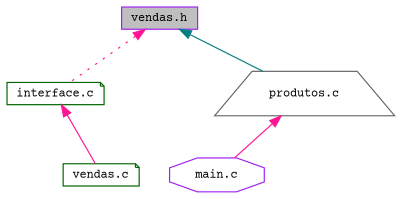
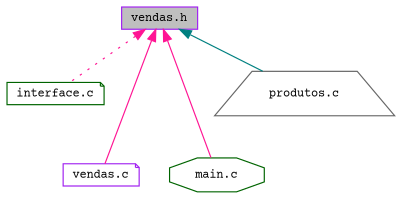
edge "vendas.c" -> "interface.c": now "vendas.c" -> "vendas.h"
edge "main.c" -> "produtos.c": now "main.c" -> "vendas.h"
node "vendas.c": color darkgreen -> purple
node "main.c": color purple -> darkgreen
